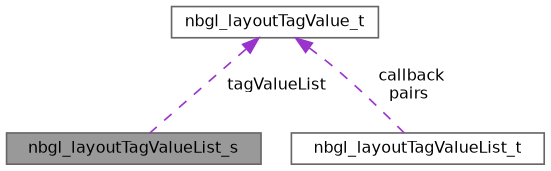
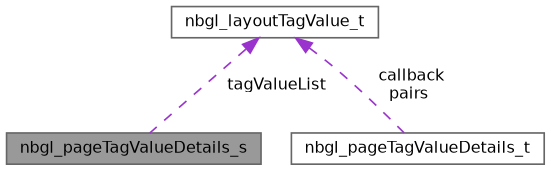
node "nbgl_layoutTagValueList_s": label "nbgl_layoutTagValueList_s" -> "nbgl_pageTagValueDetails_s"
node "nbgl_layoutTagValueList_t": label "nbgl_layoutTagValueList_t" -> "nbgl_pageTagValueDetails_t"
